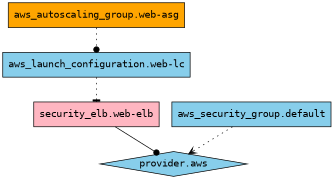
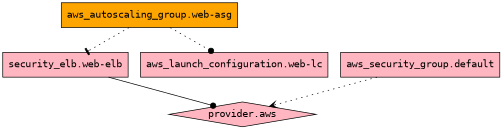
node "aws_launch_configuration.web-lc": fillcolor skyblue -> lightpink
edge "aws_launch_configuration.web-lc" -> "security_elb.web-elb": now "aws_autoscaling_group.web-asg" -> "security_elb.web-elb"
node "aws_security_group.default": fillcolor skyblue -> lightpink
node "provider.aws": fillcolor skyblue -> lightpink
